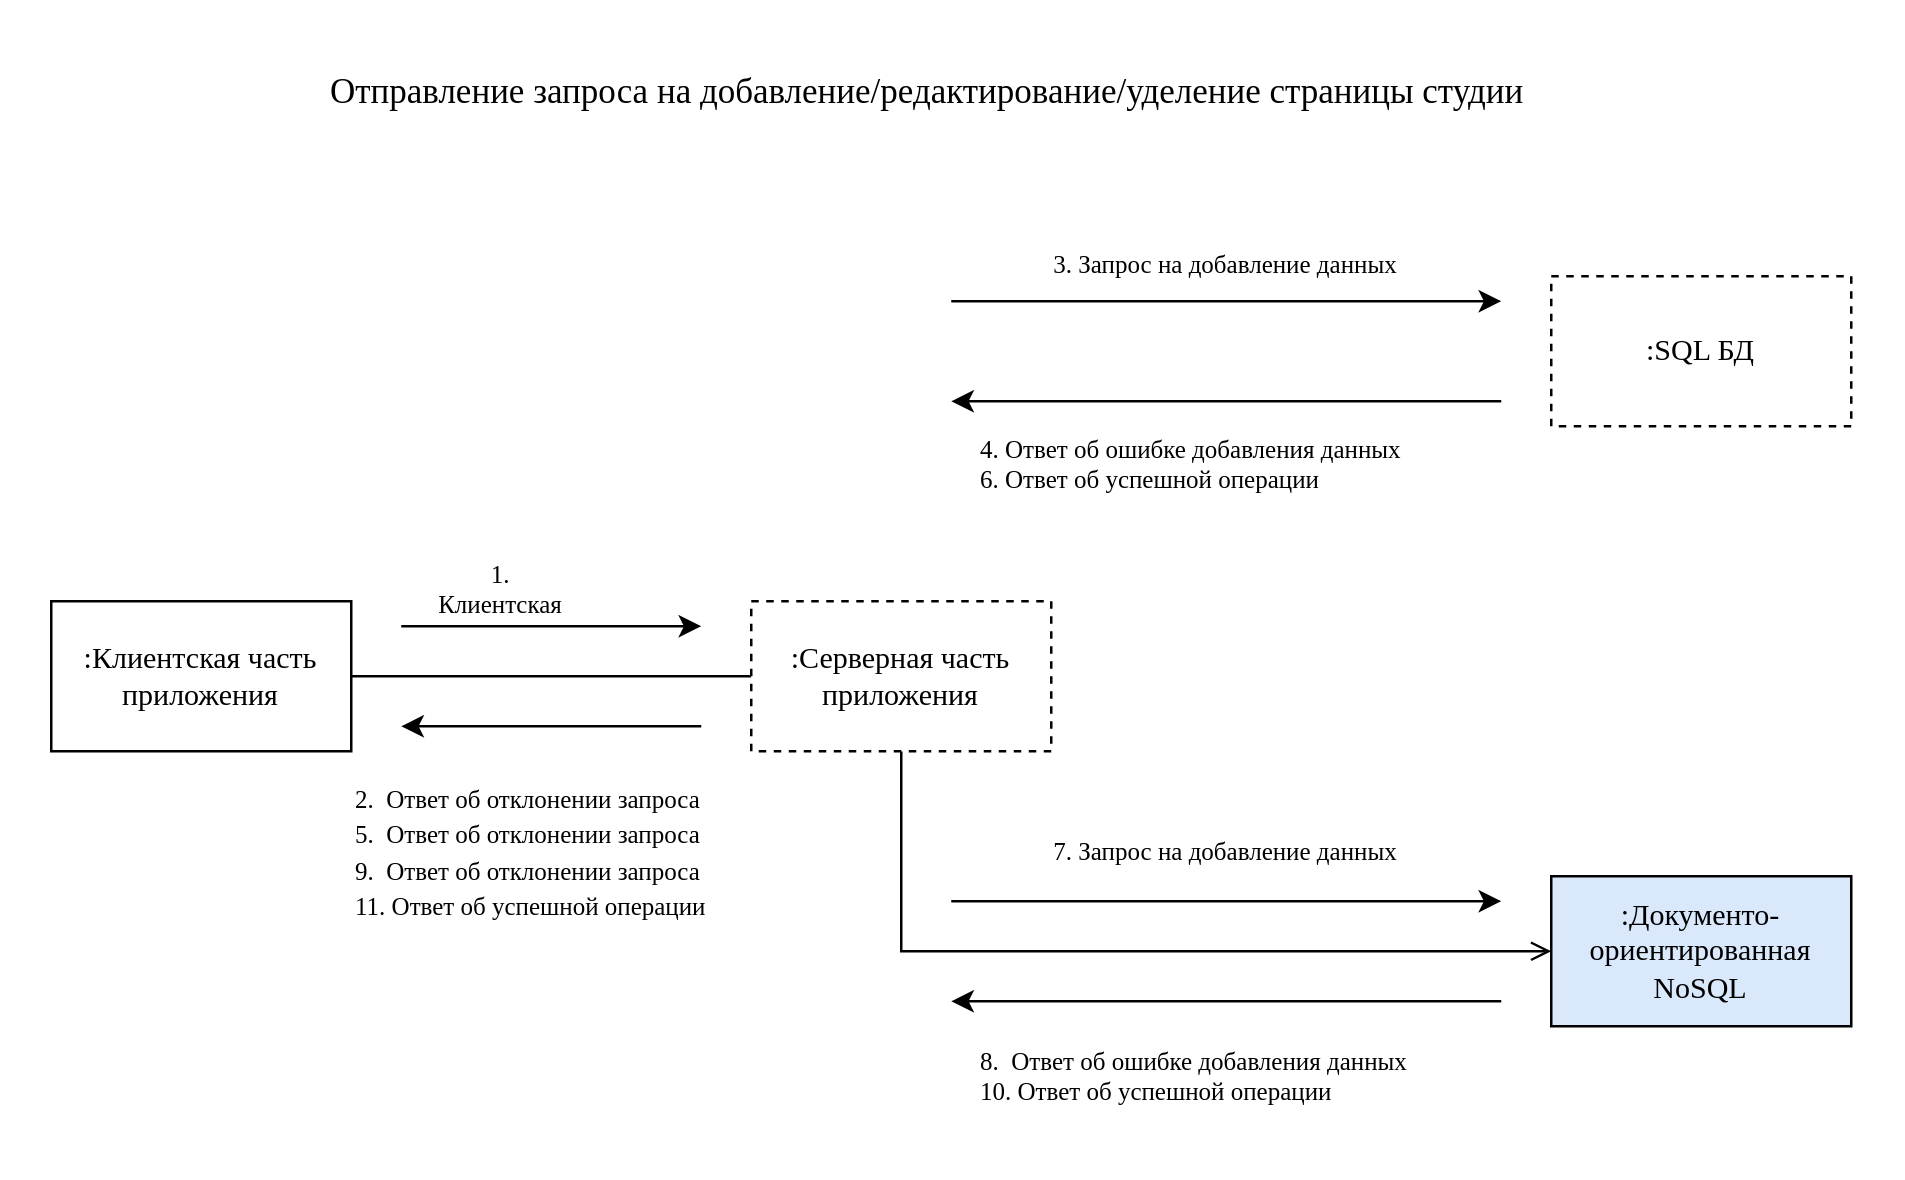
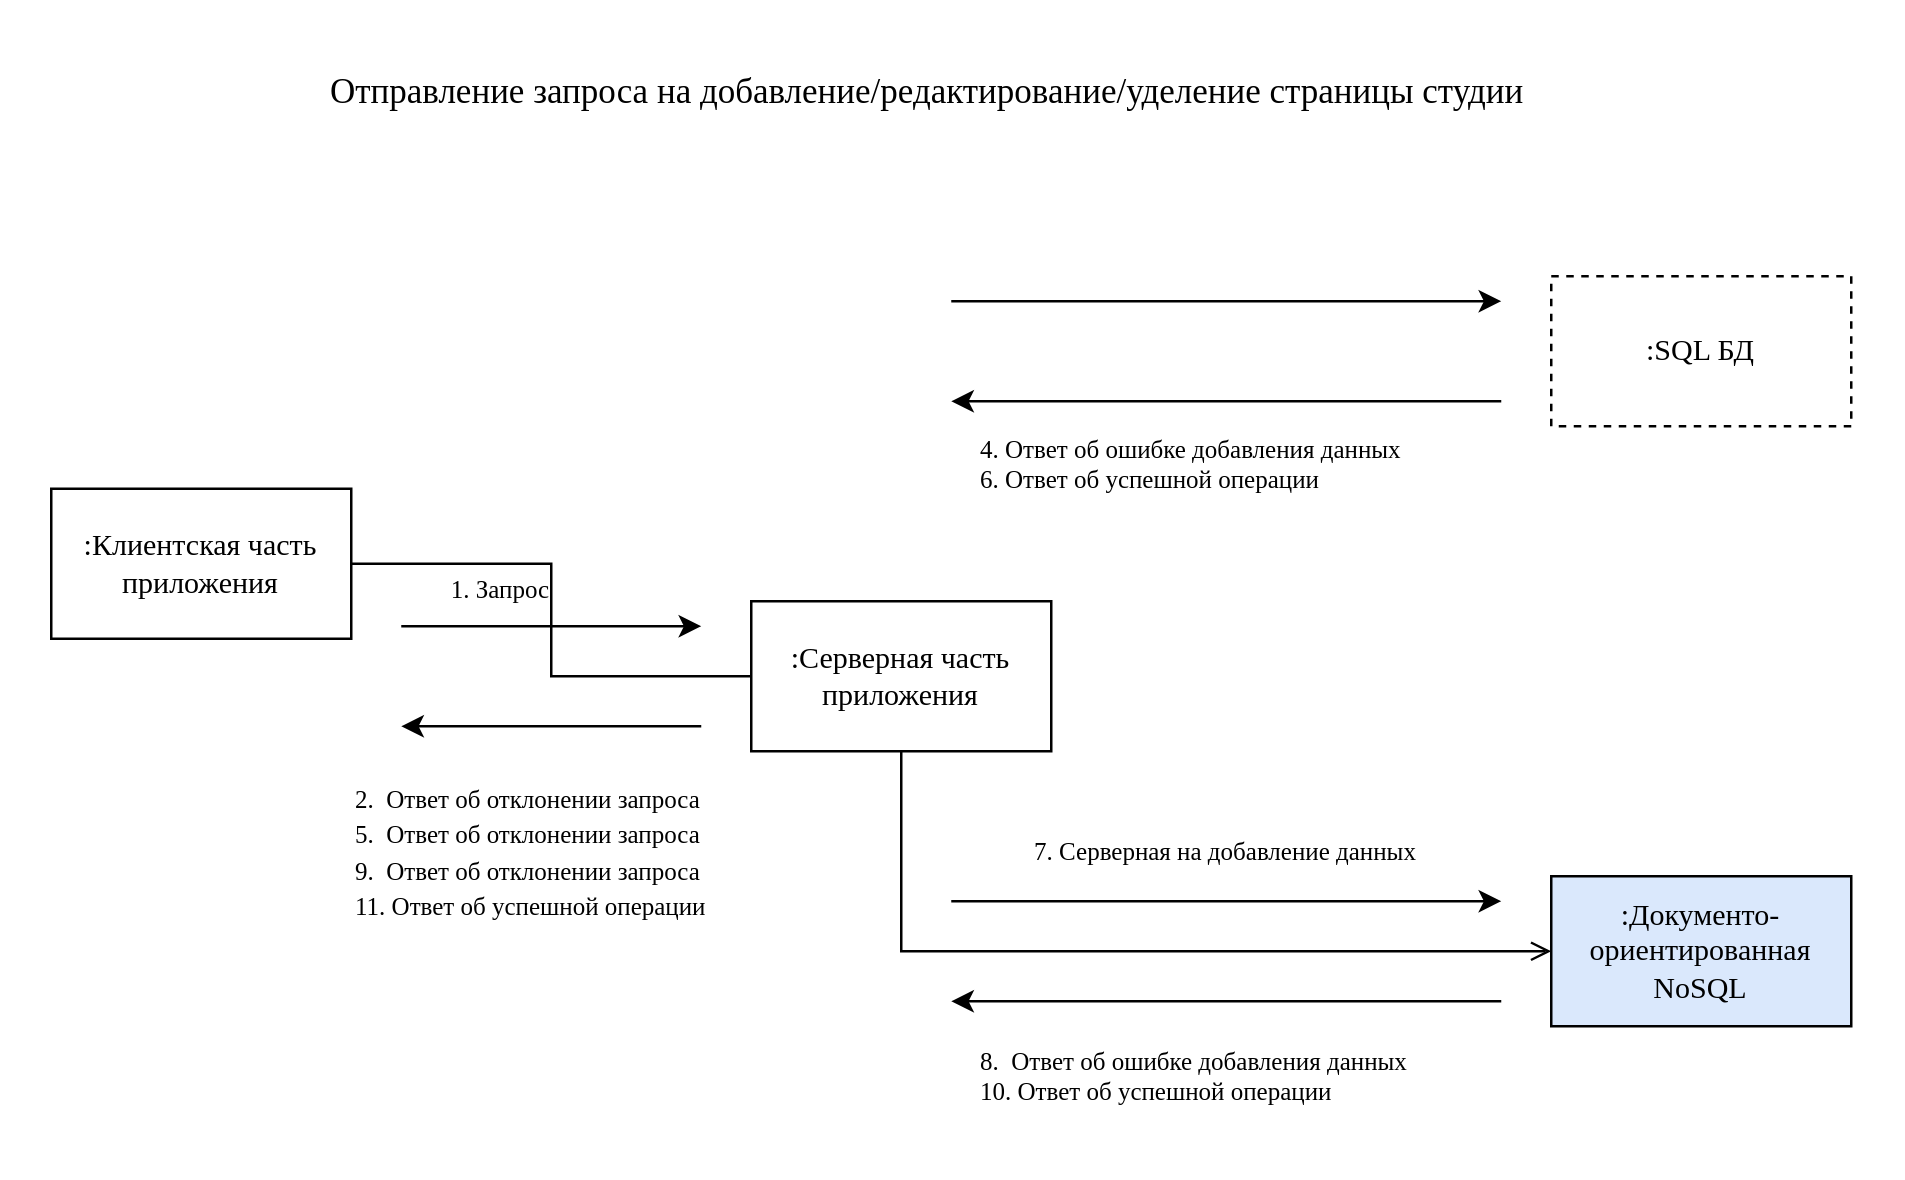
node "3. Запрос на добавление данных": removed
node "1. Клиентская": label "1. Клиентская" -> "1. Запрос"
node ":Клиентская часть приложения": moved (201, 676) -> (201, 564)
node ":Серверная часть приложения": style dashed -> solid
node "7. Запрос на добавление данных": label "7. Запрос на добавление данных" -> "7. Серверная на добавление данных"
